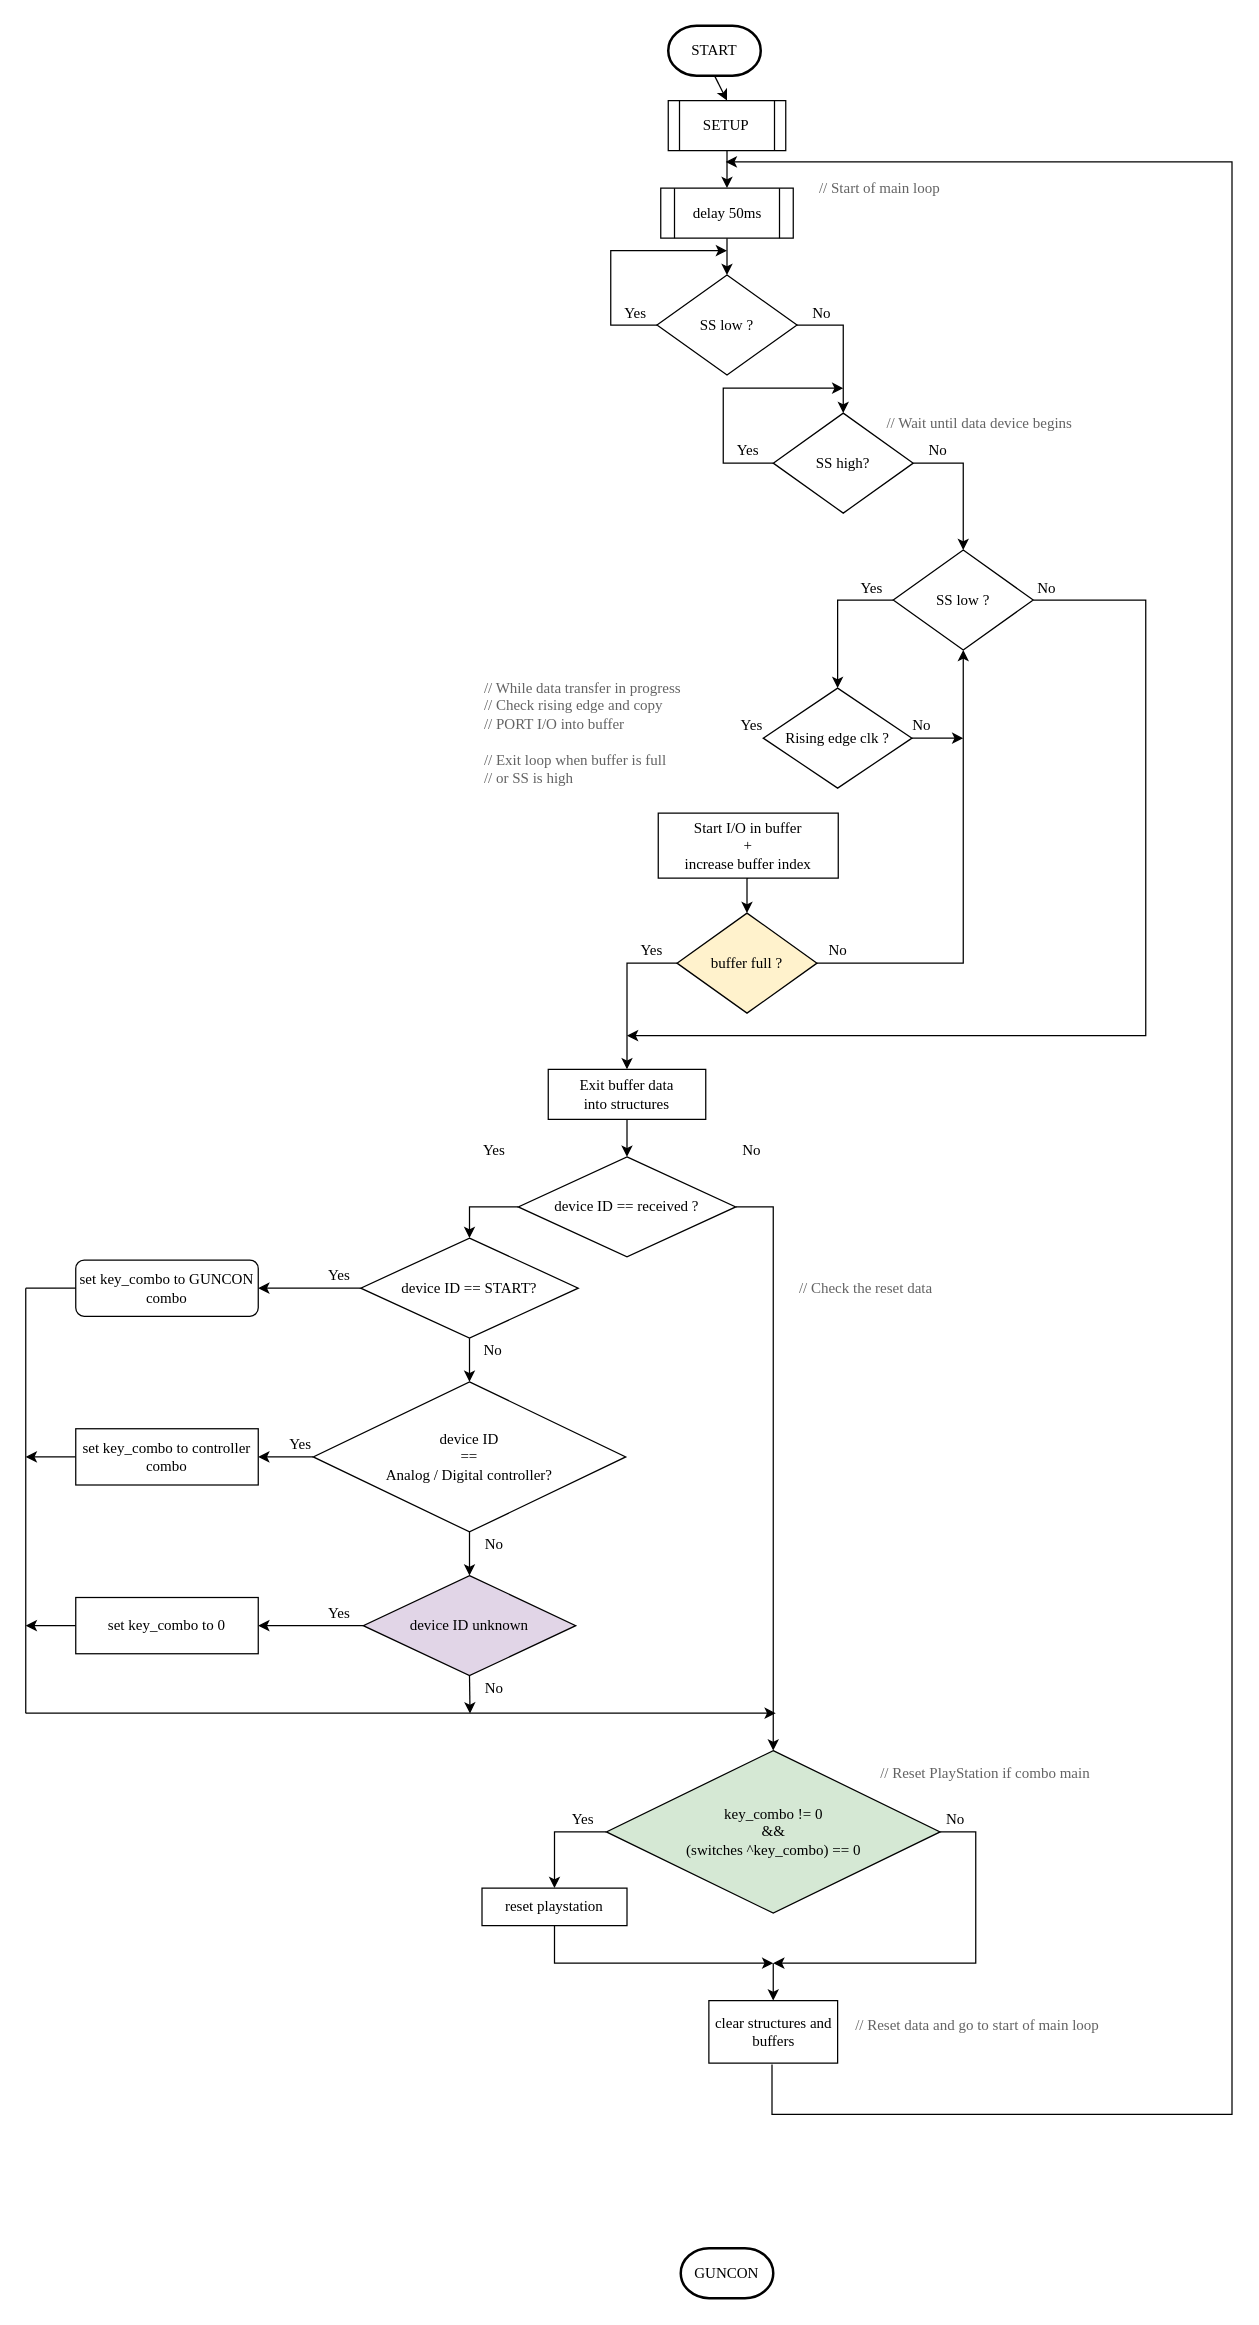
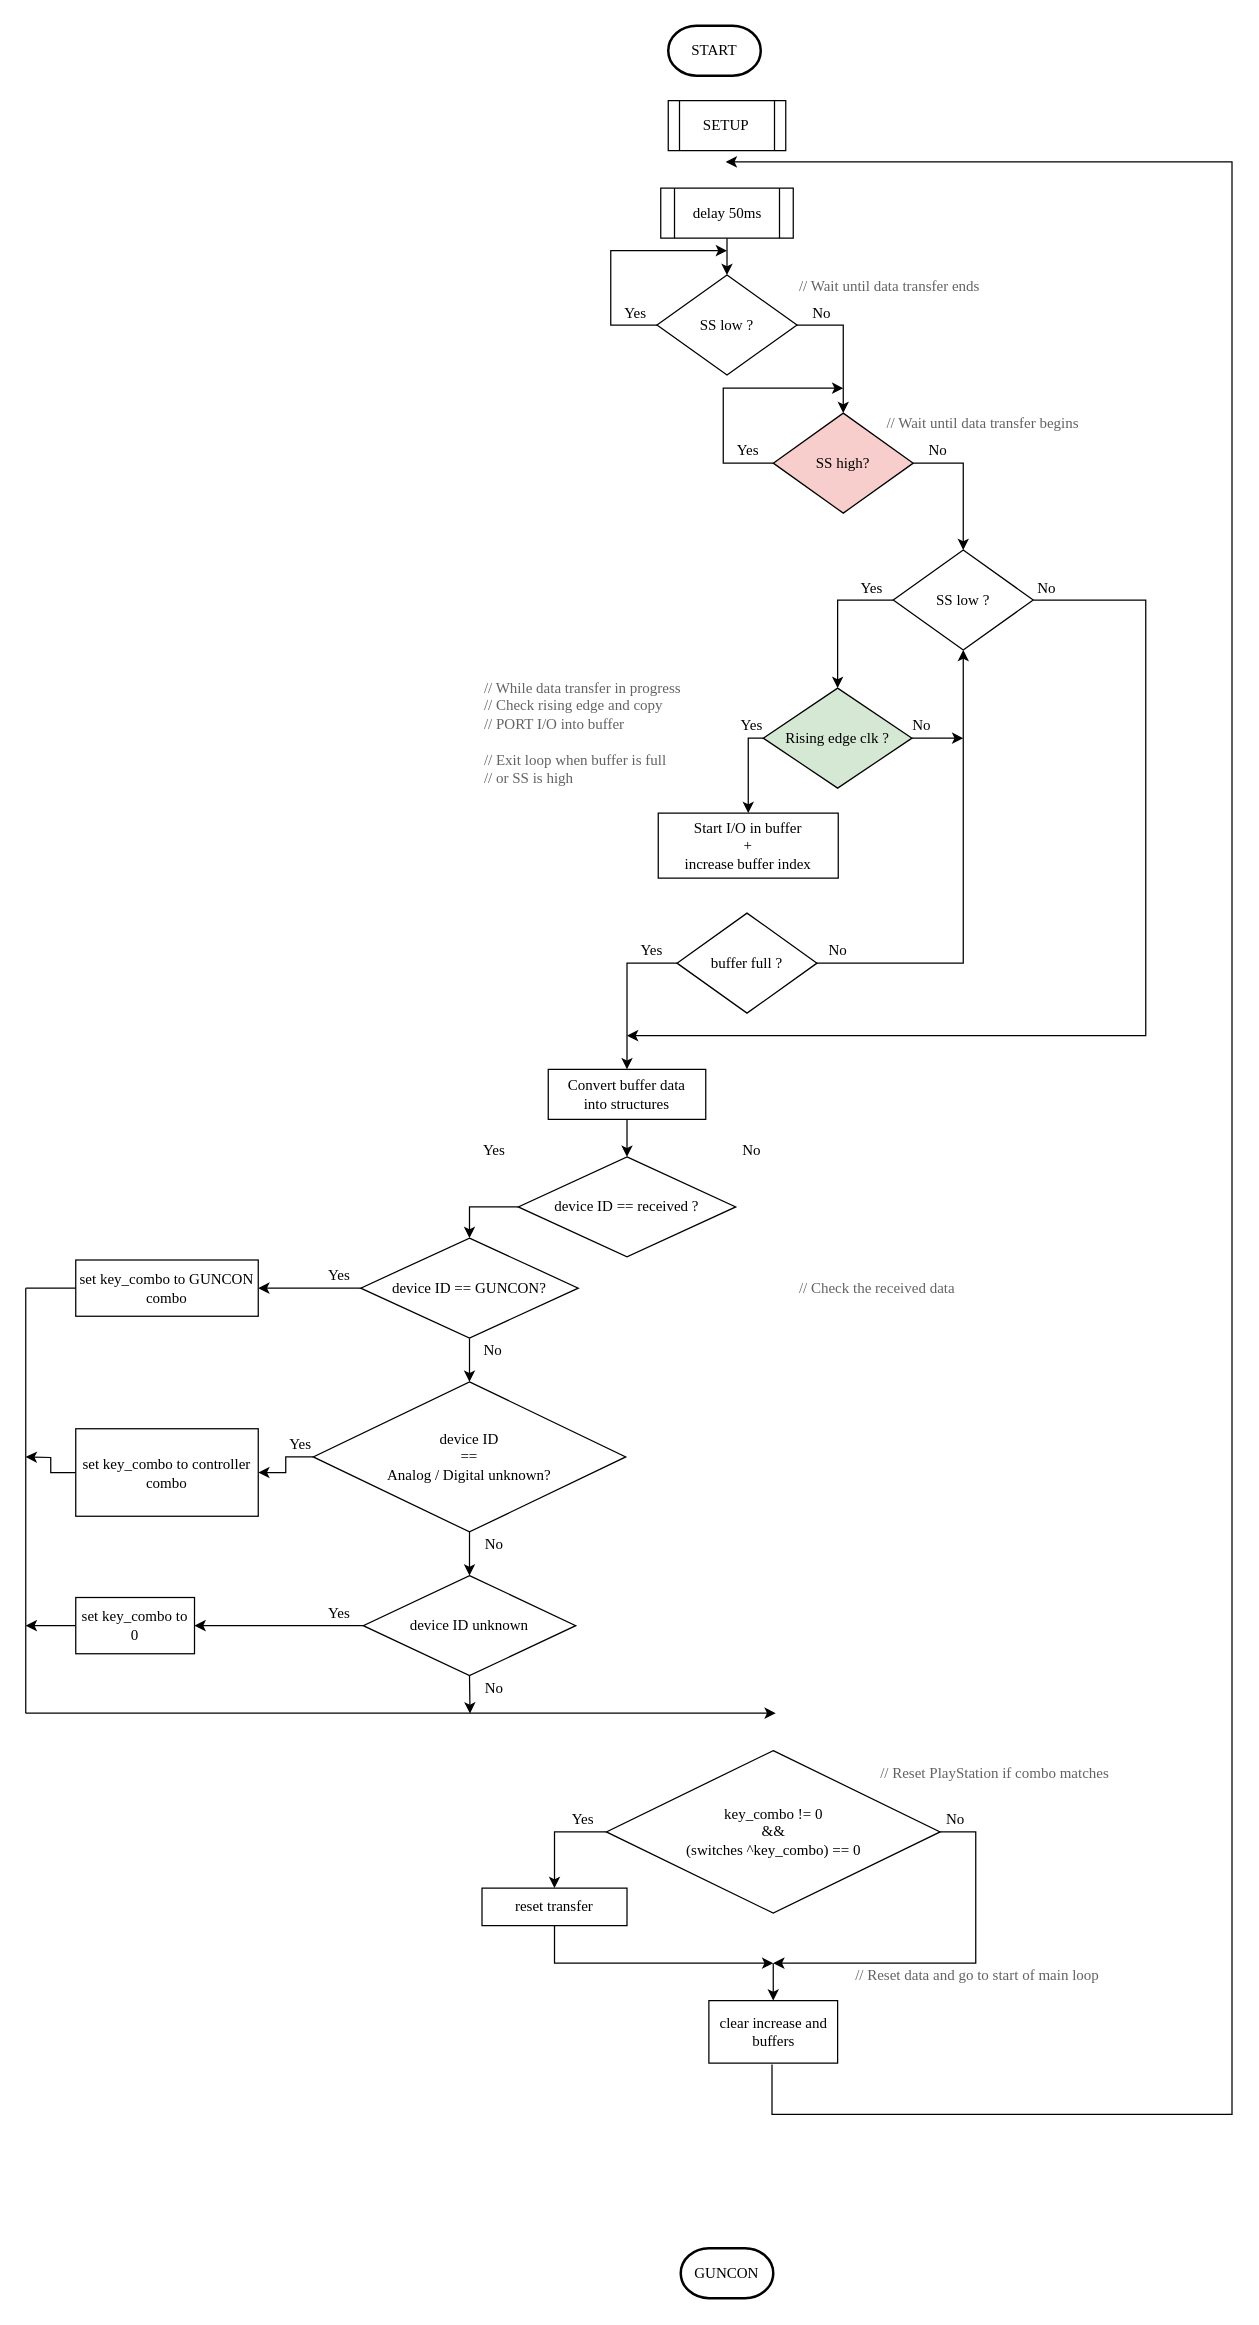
edge "START" -> "SETUP": removed
edge "SETUP" -> "delay 50ms": removed
node "// Start of main loop": removed
node "// Wait until data transfer ends": added
node "// Wait until data device begins": label "// Wait until data device begins" -> "// Wait until data transfer begins"
node "SS high?": fillcolor #ffffff -> #f8cecc
node "Rising edge clk ?": fillcolor #ffffff -> #d5e8d4
edge "Rising edge clk ?" -> "Start I/O in buffer + increase buffer index": added
edge "Start I/O in buffer + increase buffer index" -> "buffer full ?": removed
node "buffer full ?": fillcolor #fff2cc -> #ffffff
node "Exit buffer data into structures": label "Exit buffer data into structures" -> "Convert buffer data into structures"
node "set key_combo to GUNCON combo": shape rounded rectangle -> rectangle
node "device ID == START?": label "device ID == START?" -> "device ID == GUNCON?"
node "// Check the reset data": label "// Check the reset data" -> "// Check the received data"
edge "device ID == received ?" -> "key_combo != 0 && (switches ^key_combo) == 0": removed
node "set key_combo to controller combo": size 183x56 -> 183x88
node "device ID == Analog / Digital controller?": label "device ID == Analog / Digital controller?" -> "device ID == Analog / Digital unknown?"
node "set key_combo to 0": size 183x56 -> 119x56
node "device ID unknown": fillcolor #e1d5e7 -> #ffffff
node "// Reset PlayStation if combo main": label "// Reset PlayStation if combo main" -> "// Reset PlayStation if combo matches"
node "key_combo != 0 && (switches ^key_combo) == 0": fillcolor #d5e8d4 -> #ffffff
node "reset playstation": label "reset playstation" -> "reset transfer"
node "clear structures and buffers": label "clear structures and buffers" -> "clear increase and buffers"
node "// Reset data and go to start of main loop": moved (1009, 2032) -> (1009, 1982)
